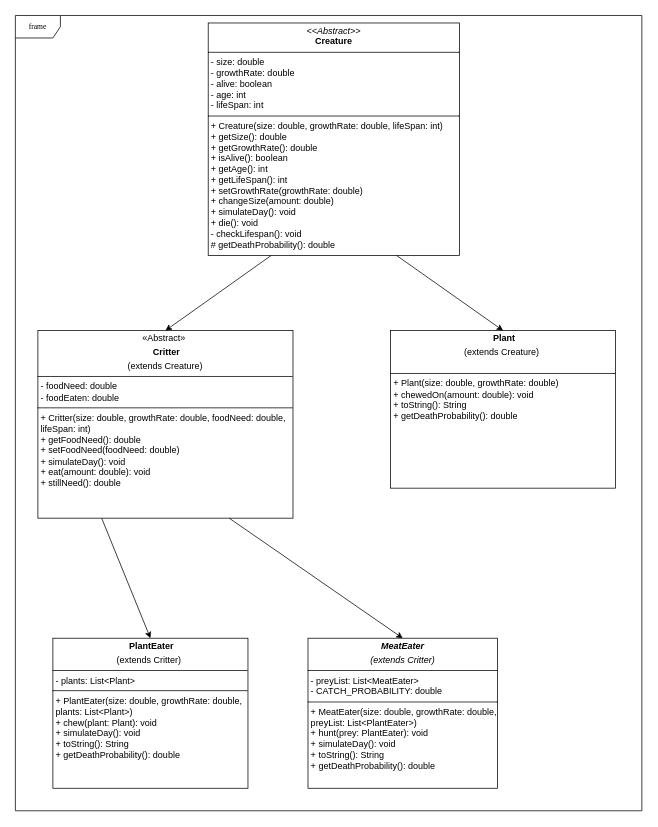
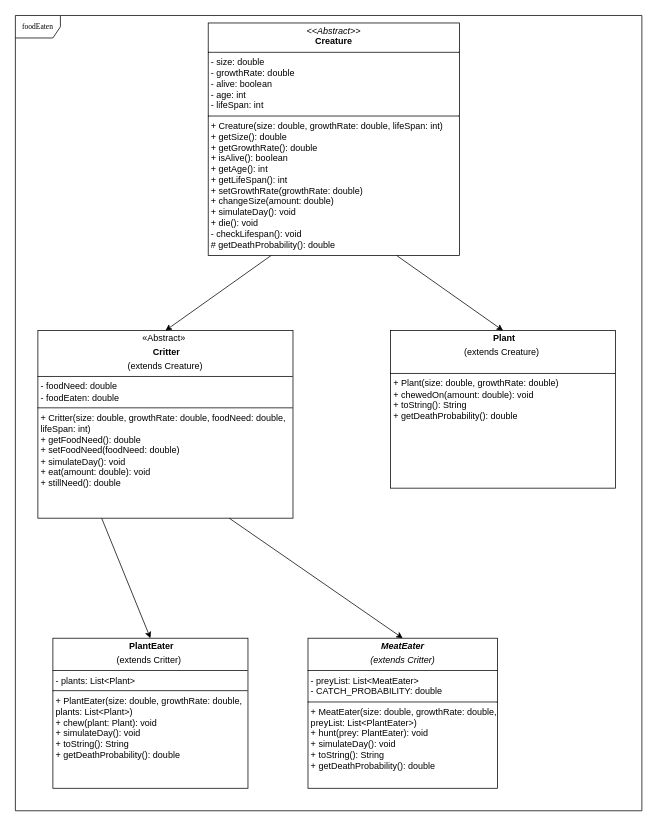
node "frame": label "frame" -> "foodEaten"
